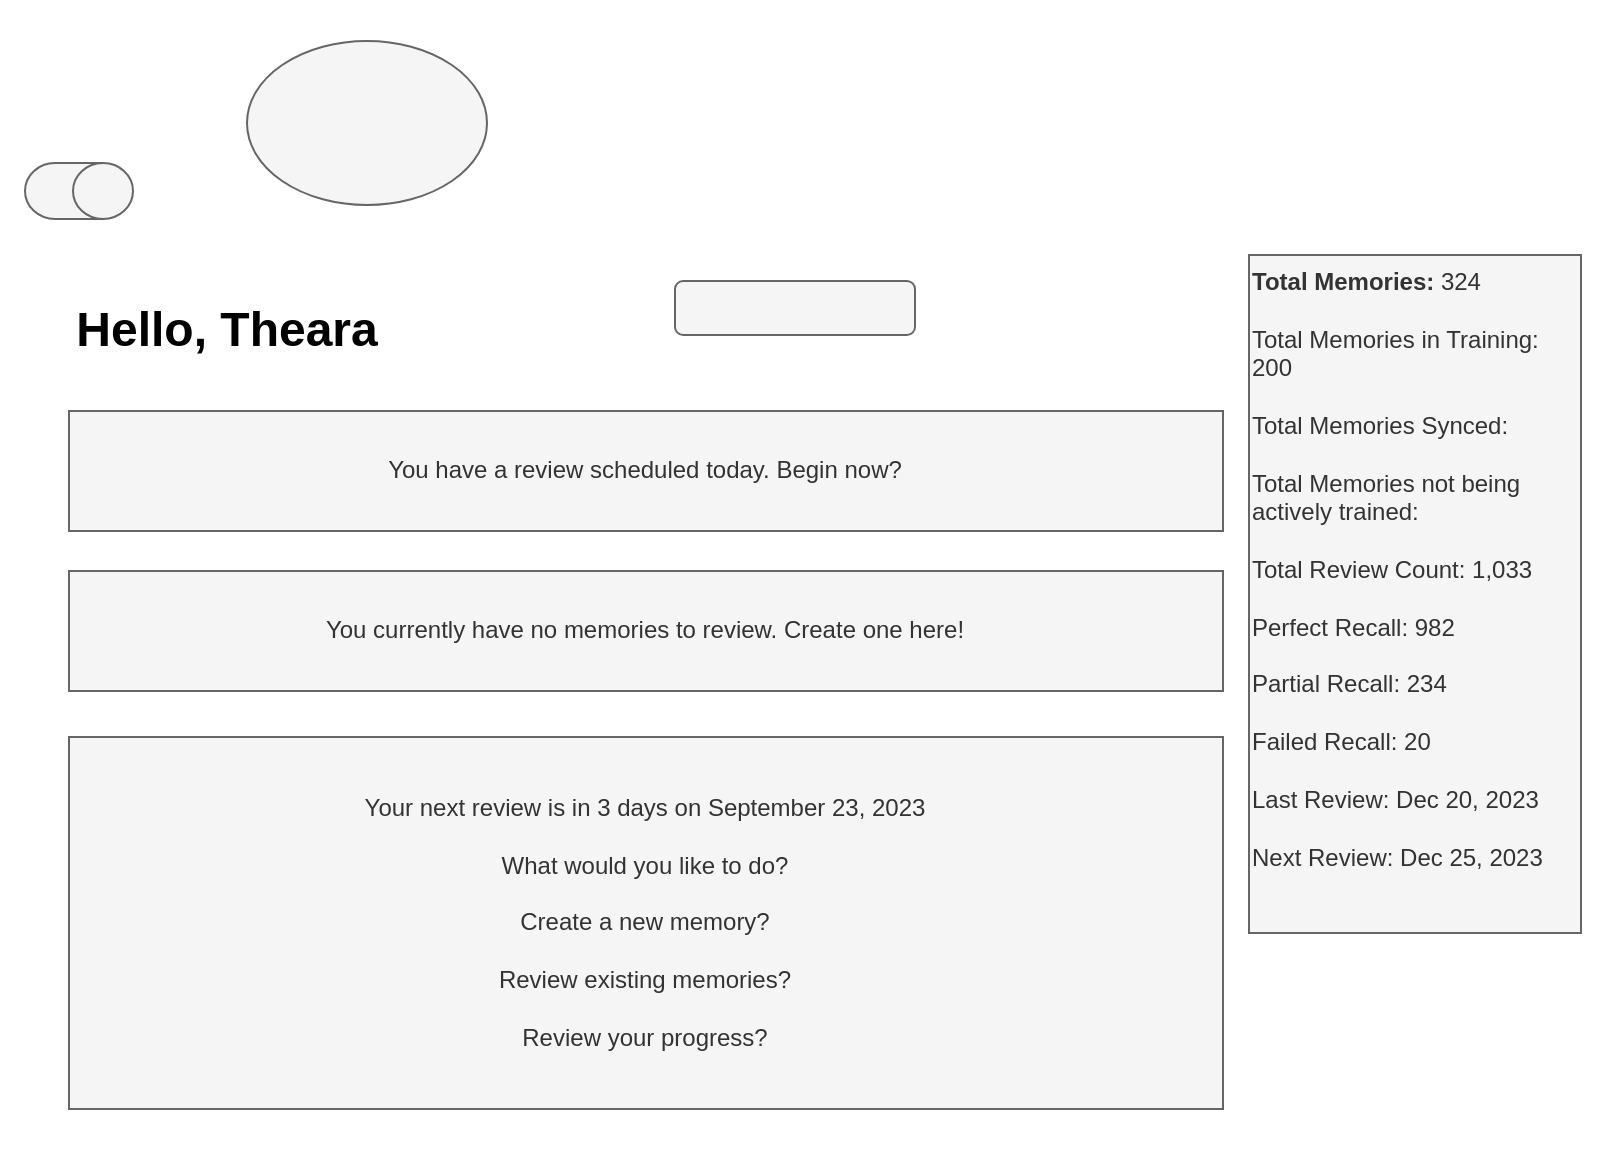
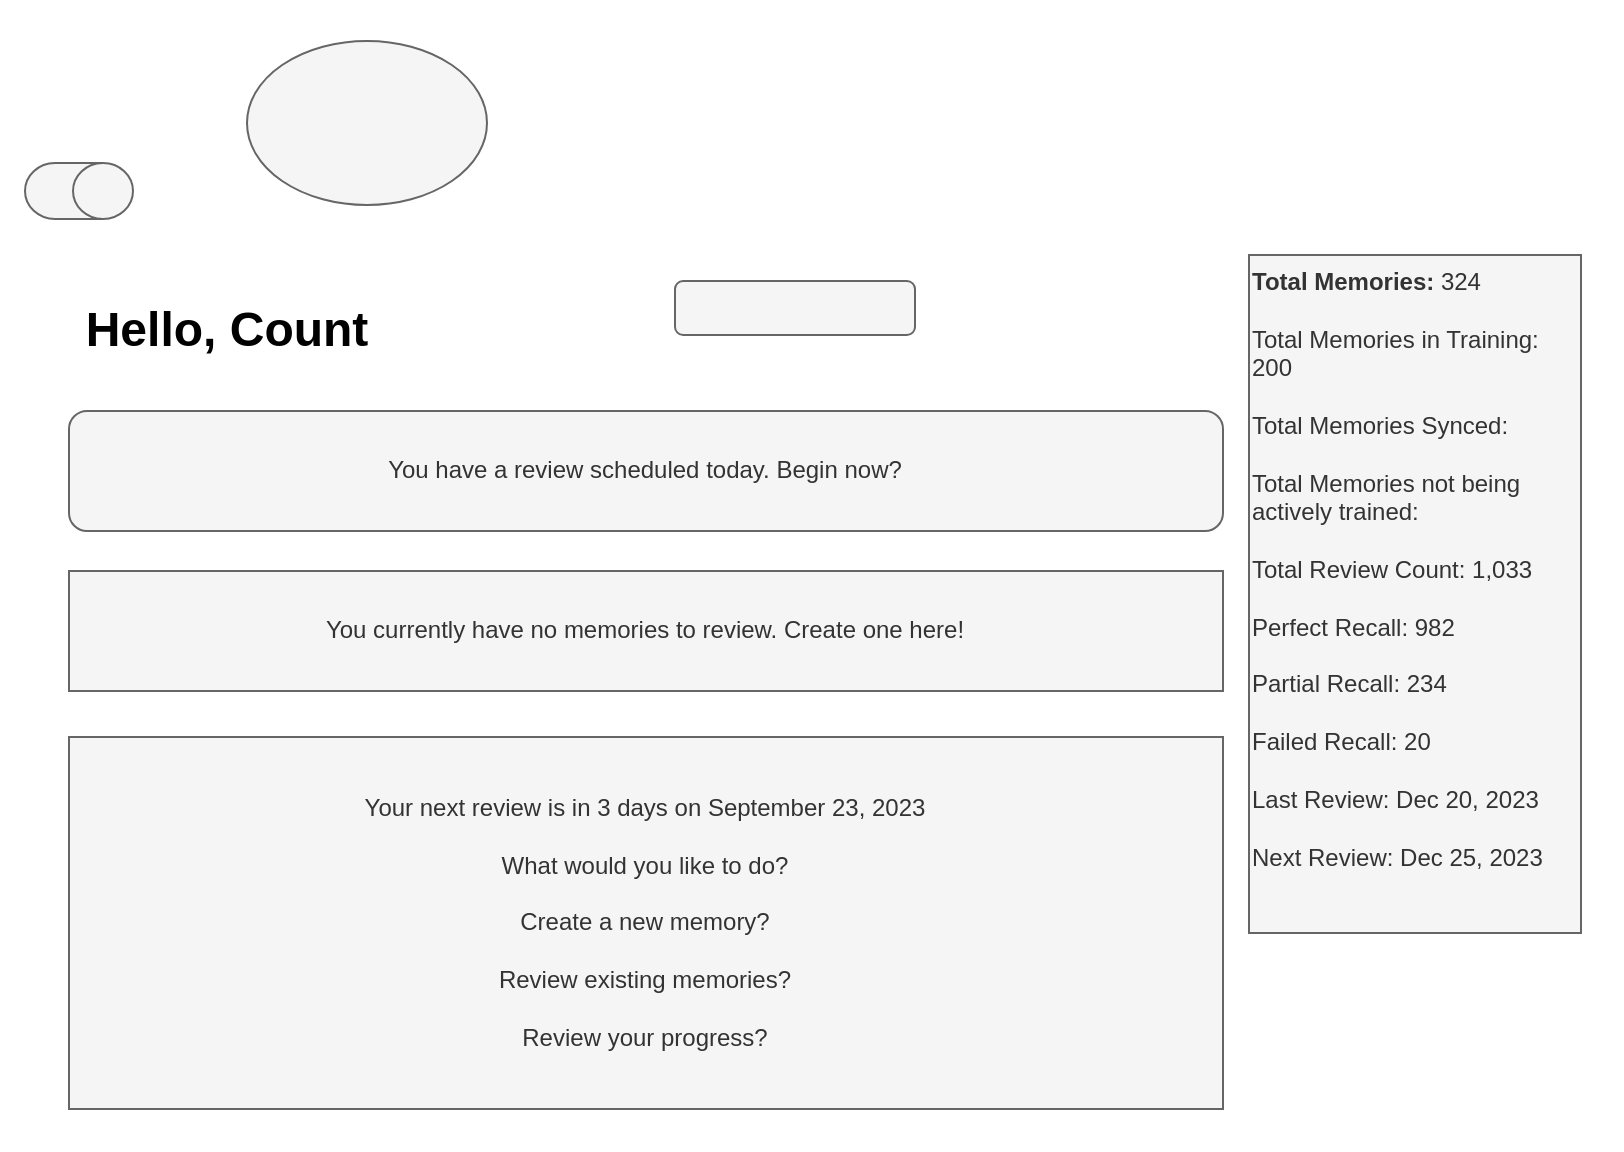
node "Hello, Theara": label "Hello, Theara" -> "Hello, Count"
node "You have a review scheduled today. Begin now?": shape rectangle -> rounded rectangle
